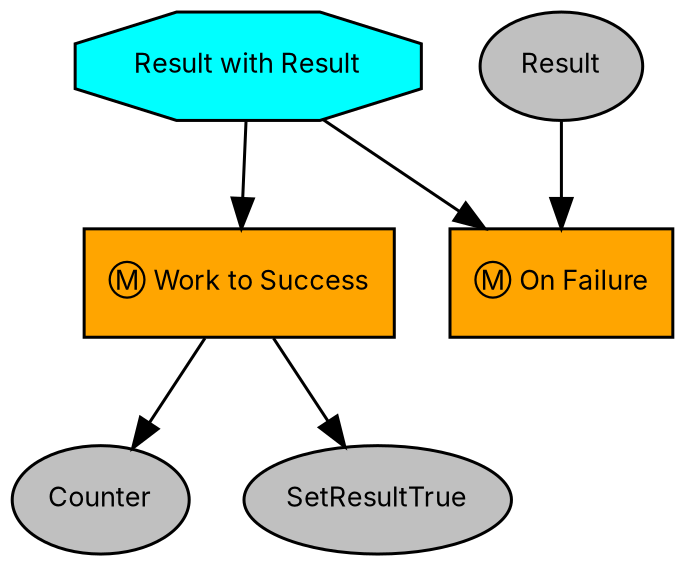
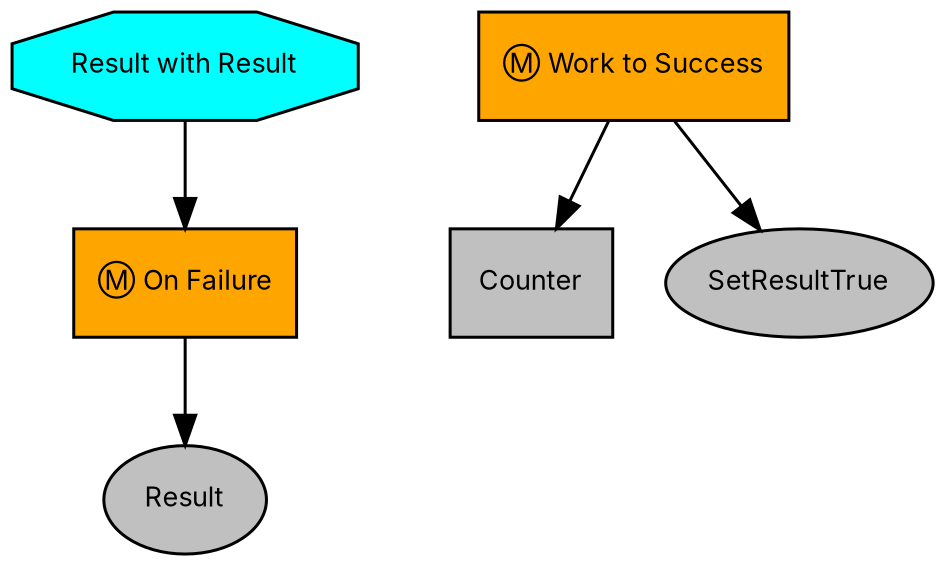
edge "Result with Result" -> "Ⓜ Work to Success": removed
edge "Result" -> "Ⓜ On Failure": reversed
node "Counter": shape ellipse -> box
